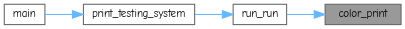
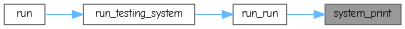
node "main": label "main" -> "run"
node "print_testing_system": label "print_testing_system" -> "run_testing_system"
node "color_print": label "color_print" -> "system_print"
